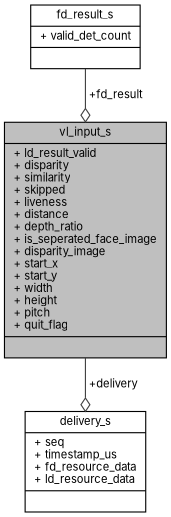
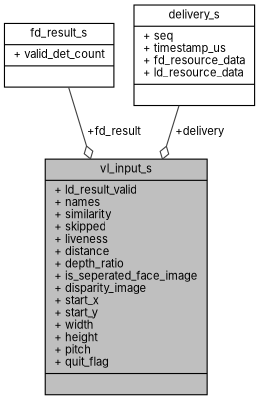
node "vl_input_s": text "+ disparity" -> "+ names"
edge "vl_input_s" -> "delivery_s": reversed
